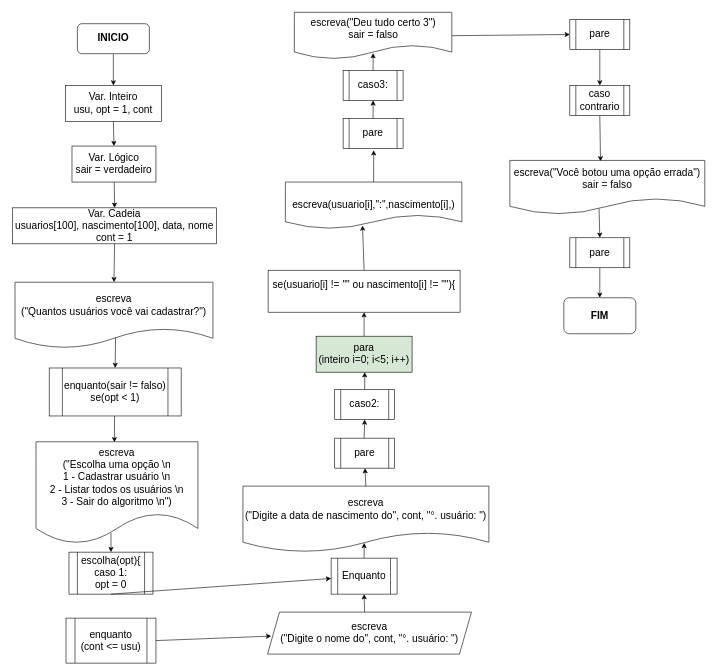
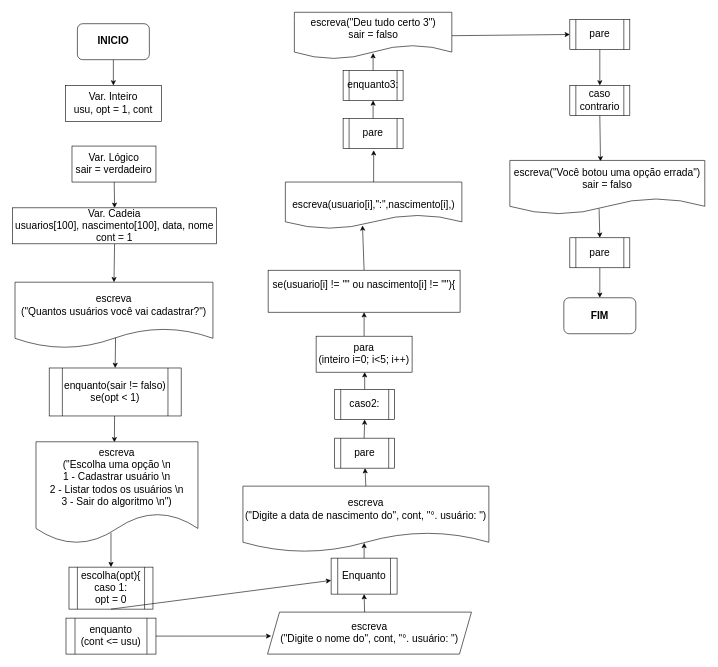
node "INICIO": size 72x30 -> 72x36
node "caso3:": label "caso3:" -> "enquanto3:"
edge "Var. Inteiro usu, opt = 1, cont" -> "Var. Lógico sair = verdadeiro": removed
node "para (inteiro i=0; i<5; i++)": fillcolor #d5e8d4 -> #ffffff
node "escolha(opt){ caso 1: opt = 0": moved (111, 573) -> (111, 588)
node "enquanto (cont <= usu)": size 90x45 -> 90x36
